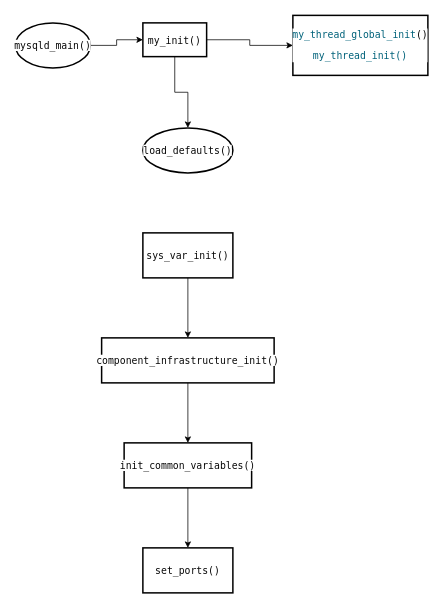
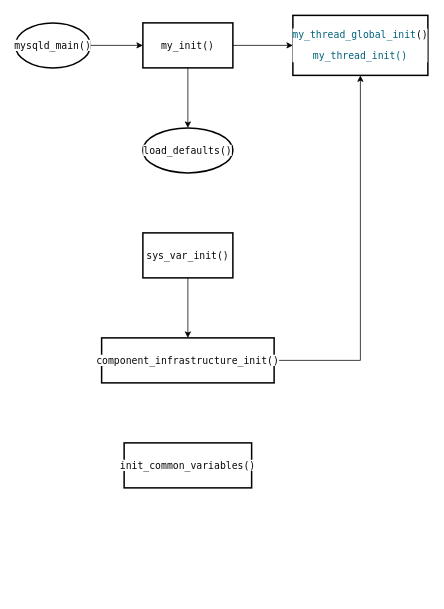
node "my_init()": size 64x34 -> 90x45
edge "component_infrastructure_init()" -> "init_common_variables()": now "component_infrastructure_init()" -> "my_thread_global_init() my_thread_init()"
edge "init_common_variables()" -> "set_ports()": removed
node "set_ports()": removed
